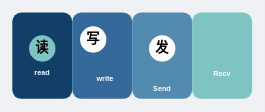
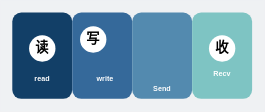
node "读": fillcolor #7ec4c3 -> #ffffff
node "发": removed
node "收": added
node "read": moved (42, 72) -> (42, 78)
